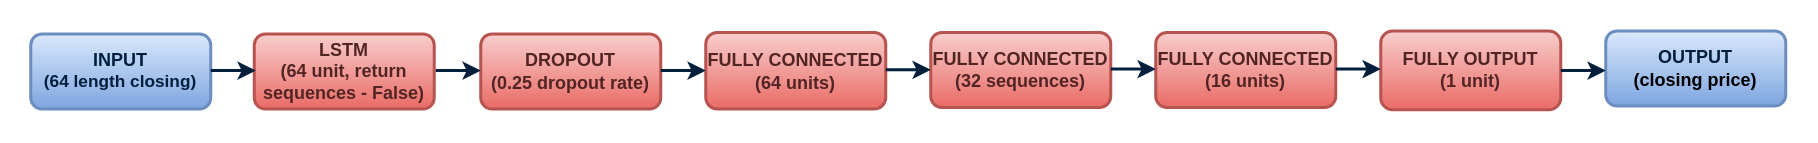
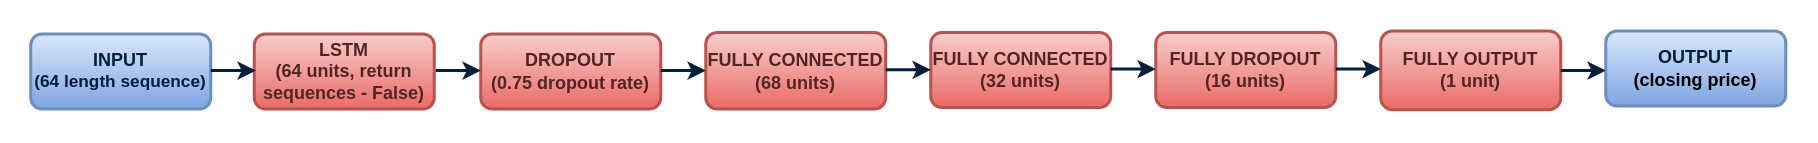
node "FULLY CONNECTED (32 sequences)": label "FULLY CONNECTED (32 sequences)" -> "FULLY CONNECTED (32 units)"
node "FULLY CONNECTED (16 units)": label "FULLY CONNECTED (16 units)" -> "FULLY DROPOUT (16 units)"
node "INPUT (64 length closing)": label "INPUT (64 length closing)" -> "INPUT (64 length sequence)"
node "LSTM (64 unit, return sequences - False)": label "LSTM (64 unit, return sequences - False)" -> "LSTM (64 units, return sequences - False)"
node "DROPOUT (0.25 dropout rate)": label "DROPOUT (0.25 dropout rate)" -> "DROPOUT (0.75 dropout rate)"
node "FULLY CONNECTED (64 units)": label "FULLY CONNECTED (64 units)" -> "FULLY CONNECTED (68 units)"
